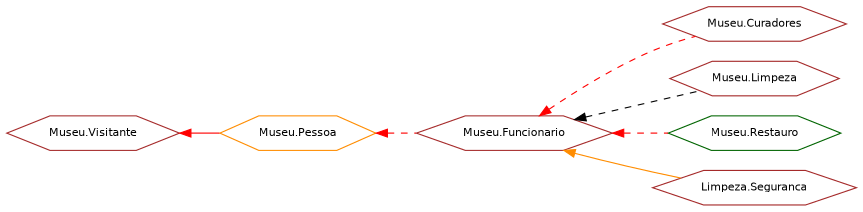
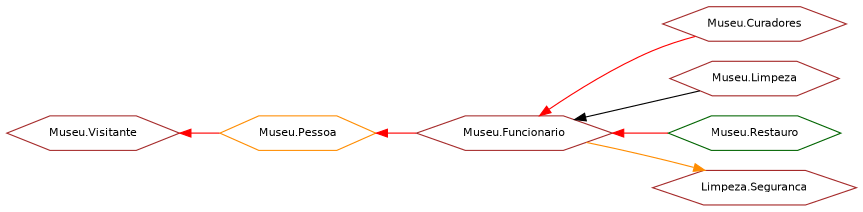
edge "Museu.Curadores" -> "Museu.Funcionario": style dashed -> solid
edge "Museu.Limpeza" -> "Museu.Funcionario": style dashed -> solid
edge "Museu.Funcionario" -> "Museu.Pessoa": style dashed -> solid
edge "Museu.Restauro" -> "Museu.Funcionario": style dashed -> solid
edge "Limpeza.Seguranca" -> "Museu.Funcionario": reversed
